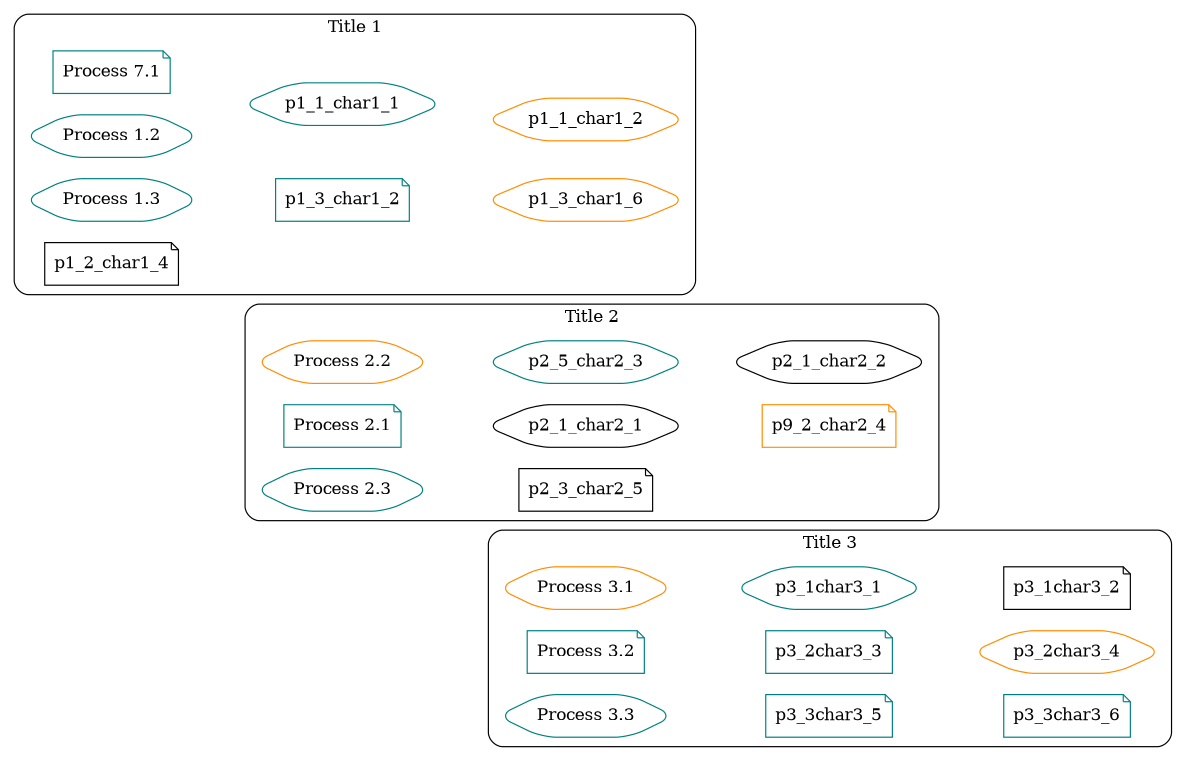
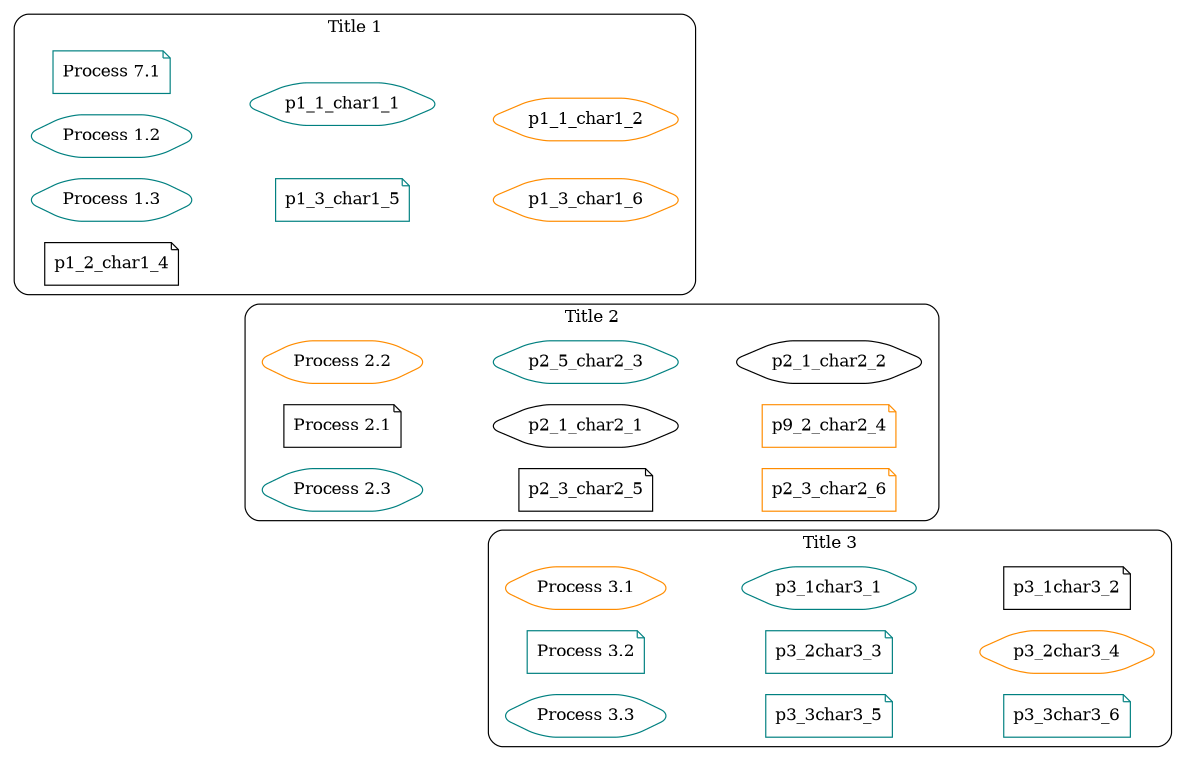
node "p1_3_char1_2": label "p1_3_char1_2" -> "p1_3_char1_5"
node "Process 2.1": color teal -> black
node "p2_3_char2_6": added
